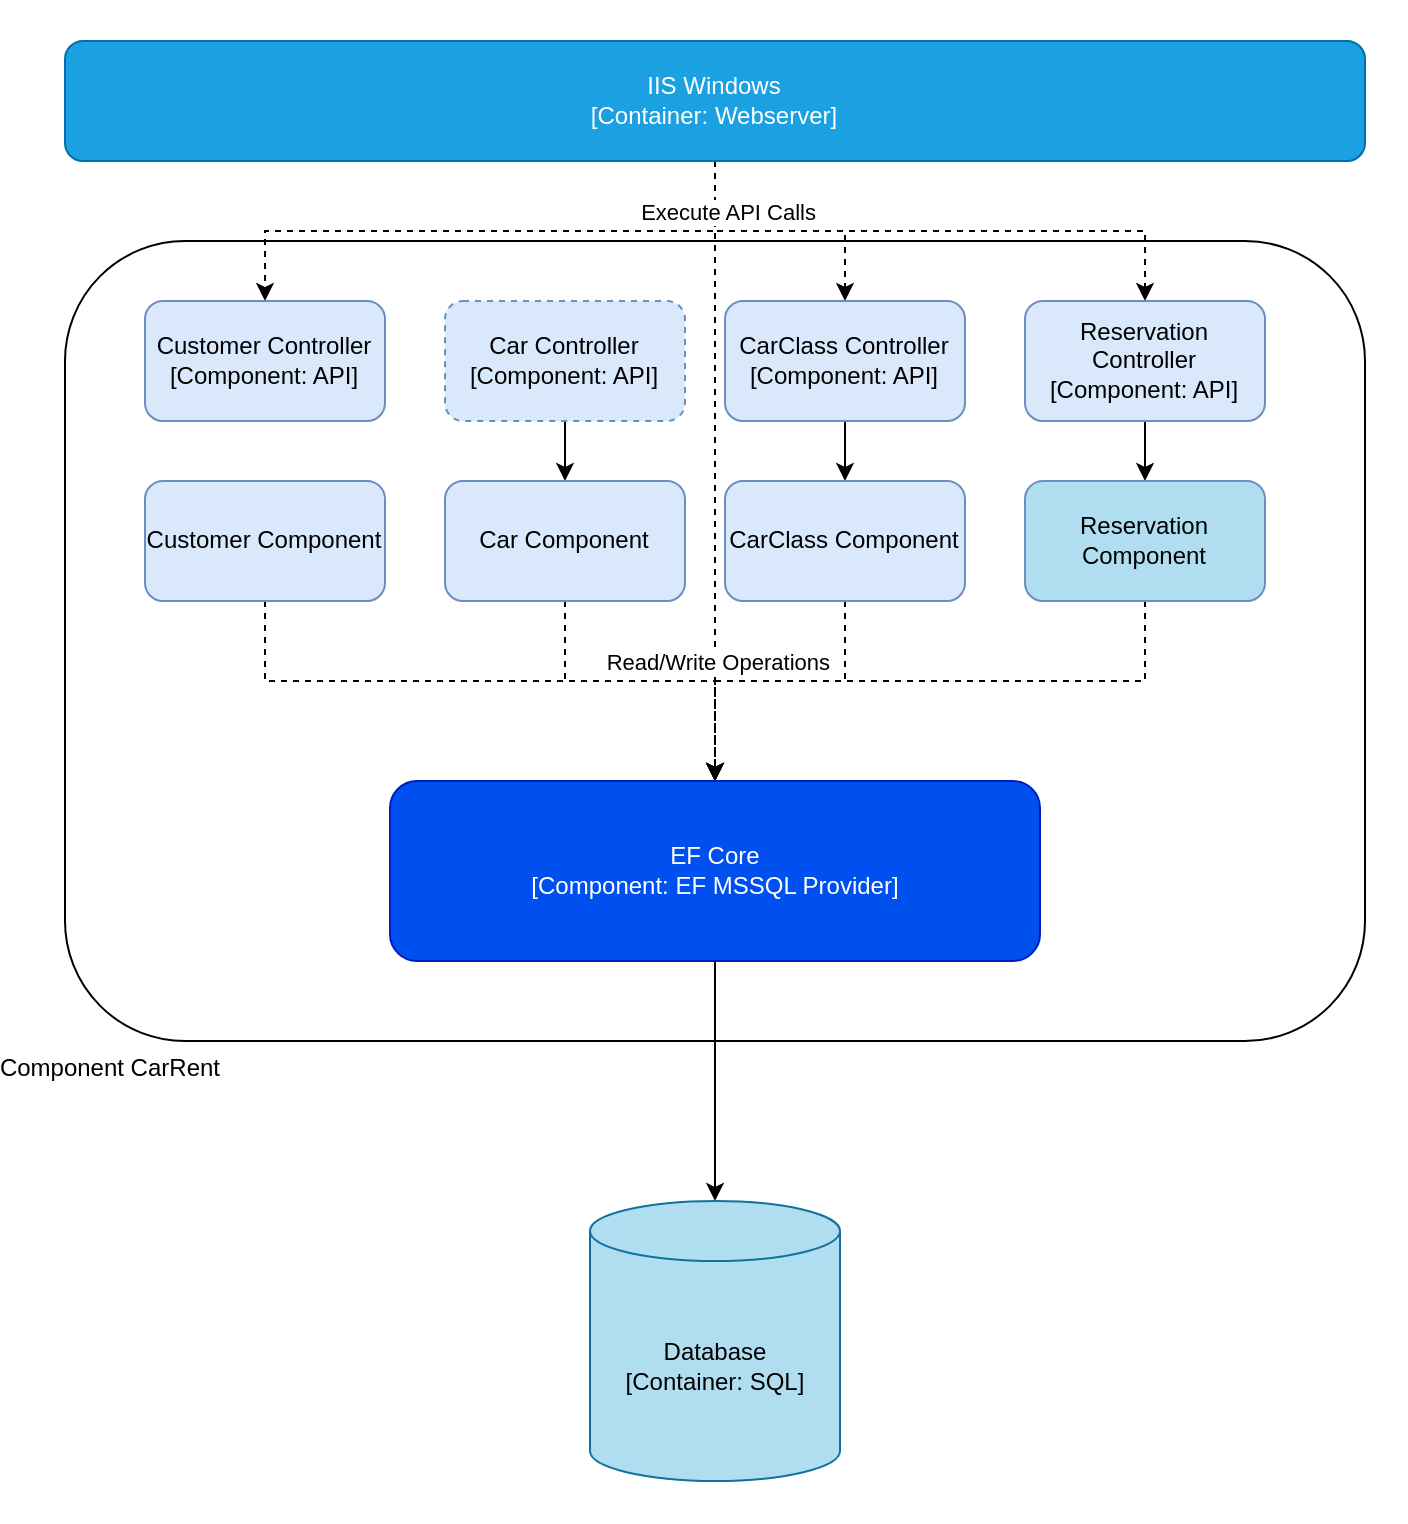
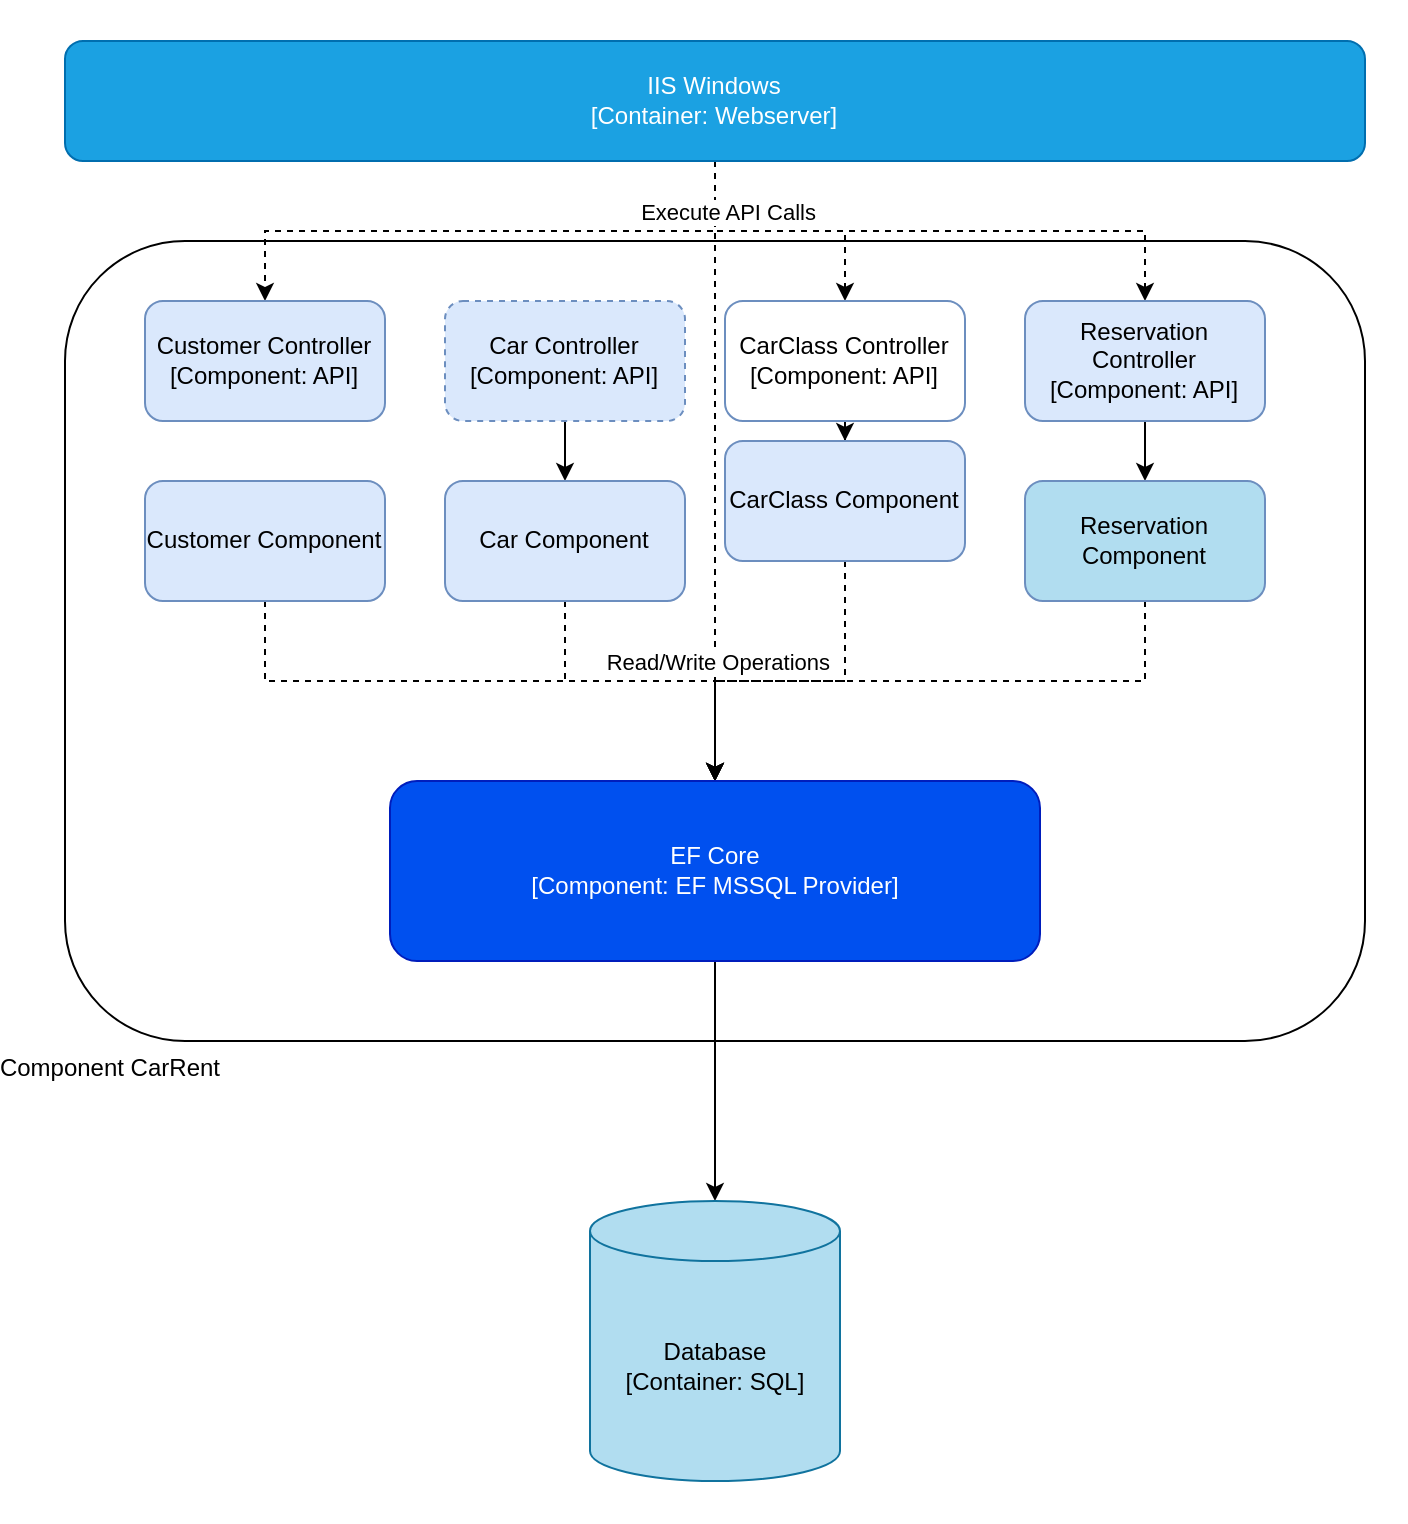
node "CarClass Controller [Component: API]": fillcolor #dae8fc -> #ffffff
node "CarClass Component": moved (845, 541) -> (845, 501)
